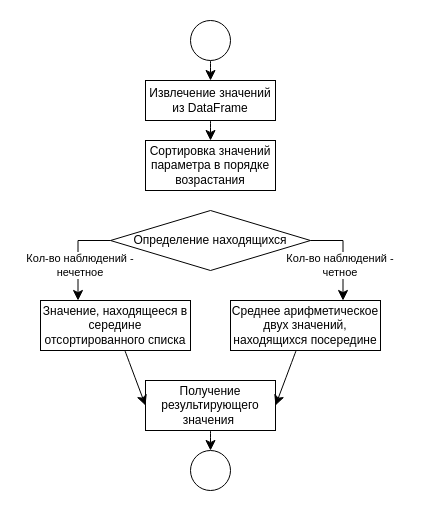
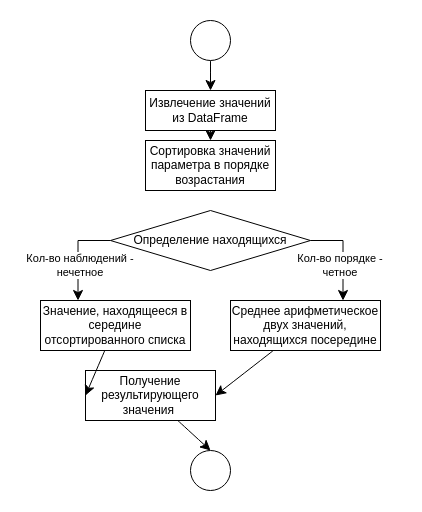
node "Извлечение значений из DataFrame": moved (211, 101) -> (211, 111)
node "Кол-во наблюдений - четное": label "Кол-во наблюдений - четное" -> "Кол-во порядке - четное"
node "Получение результирующего значения": moved (211, 406) -> (151, 396)
